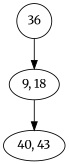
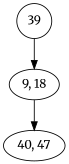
node "36": label "36" -> "39"
node "40, 43": label "40, 43" -> "40, 47"
